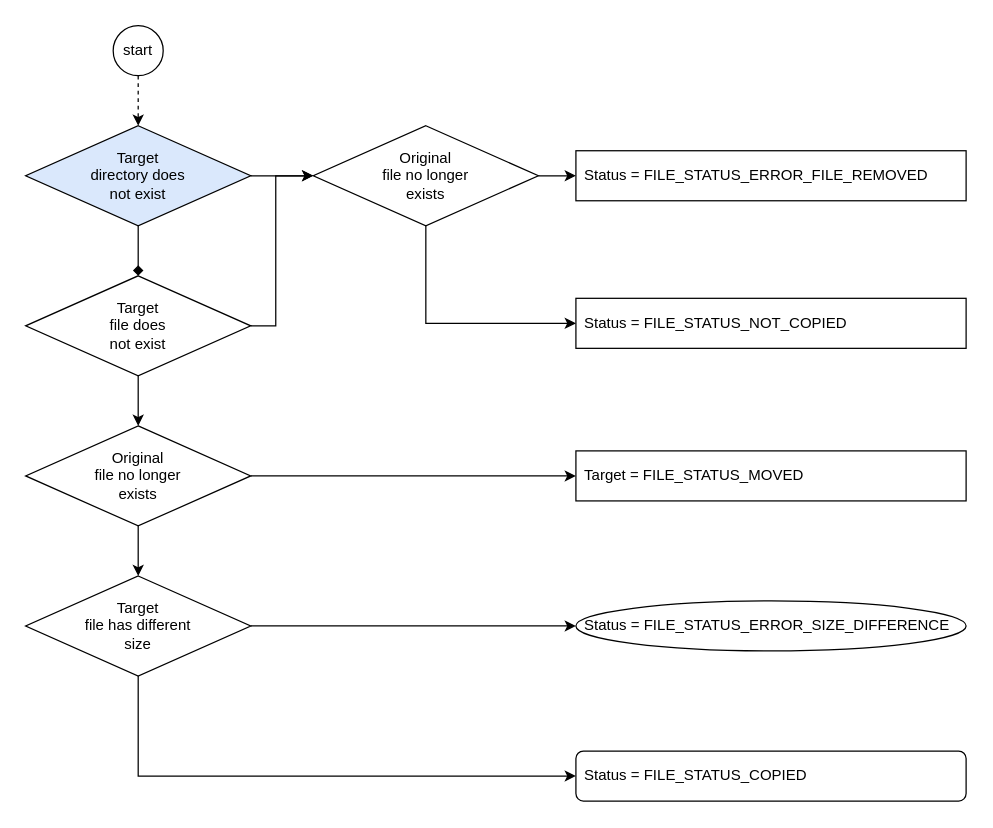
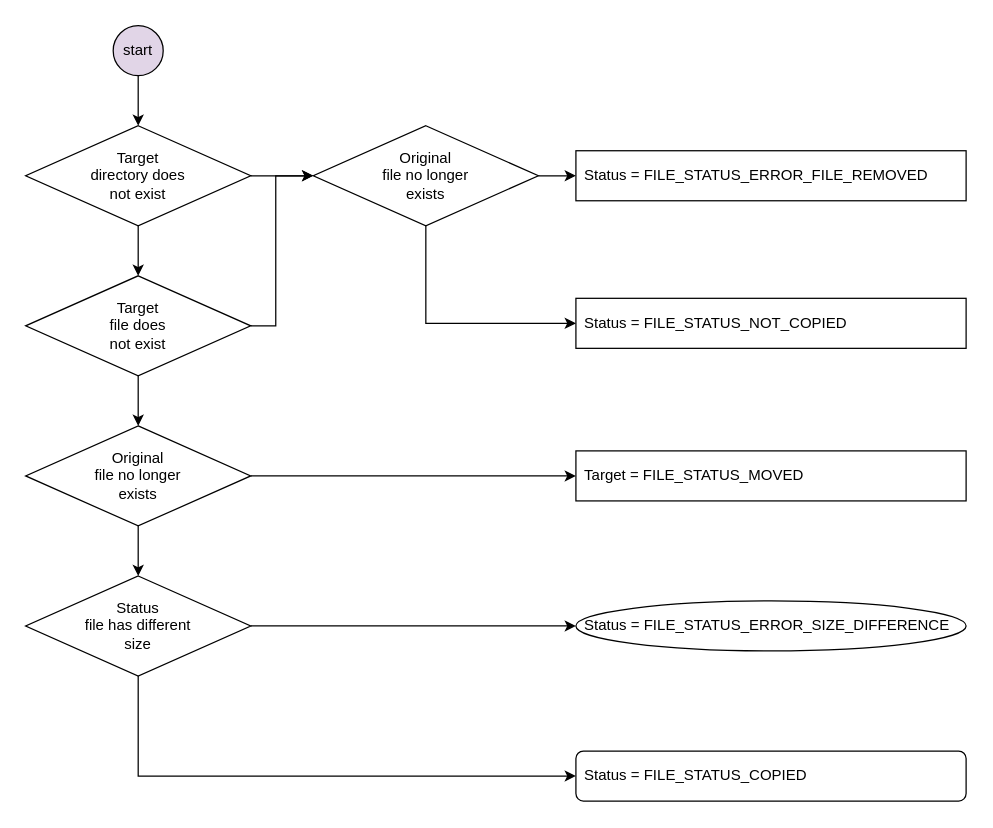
node "start": fillcolor #ffffff -> #e1d5e7
edge "start" -> "Target directory does not exist": style dashed -> solid
node "Target directory does not exist": fillcolor #dae8fc -> #ffffff
edge "Target directory does not exist" -> "Target file does not exist": arrowhead diamond -> classic
node "Target file has different size": label "Target file has different size" -> "Status file has different size"
